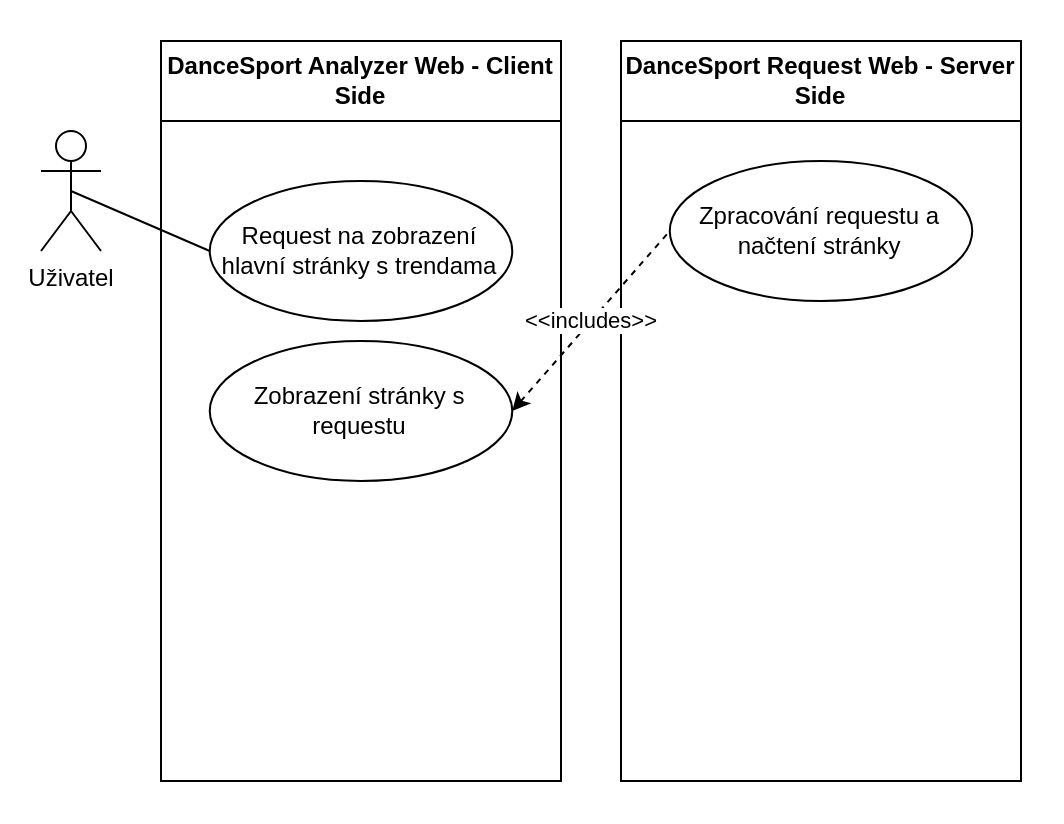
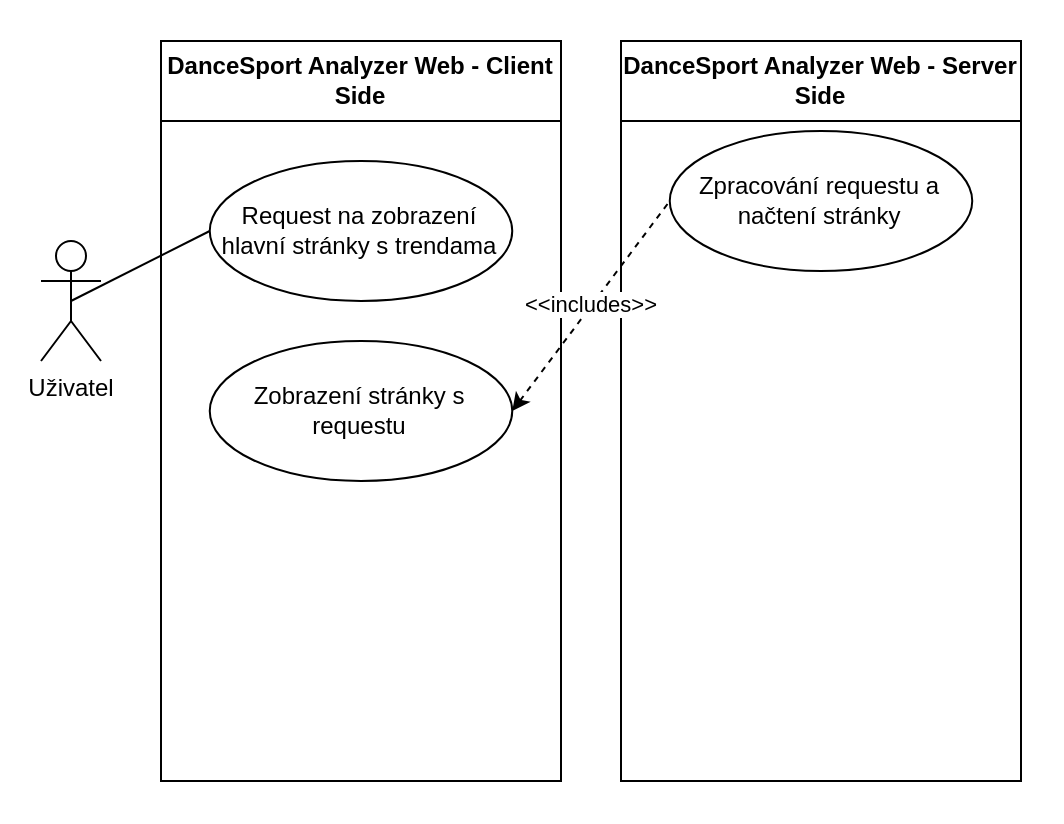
node "DanceSport Request Web - Server Side": label "DanceSport Request Web - Server Side" -> "DanceSport Analyzer Web - Server Side"
node "Uživatel": moved (71, 191) -> (71, 301)
node "Zpracování requestu a načtení stránky": moved (821, 231) -> (821, 201)
node "Request na zobrazení hlavní stránky s trendama": moved (361, 251) -> (361, 231)
